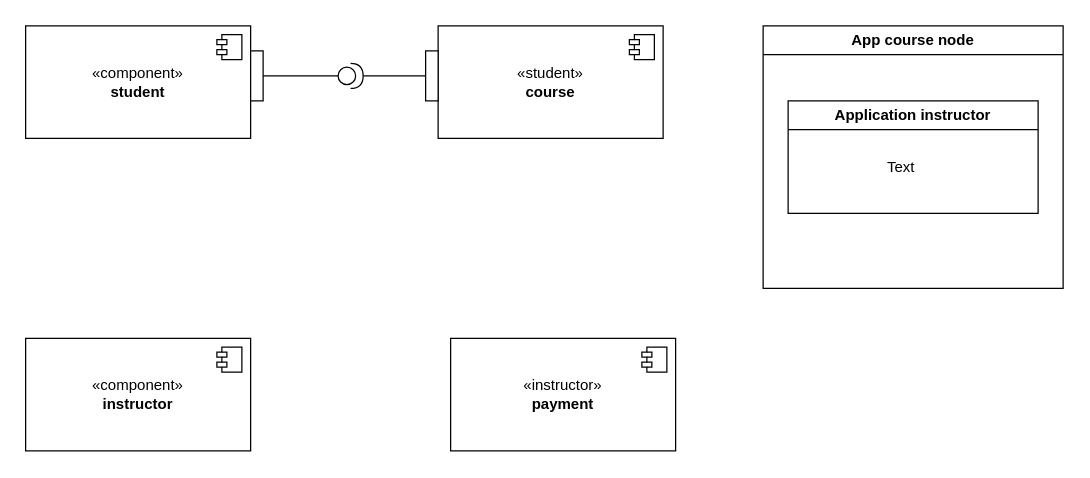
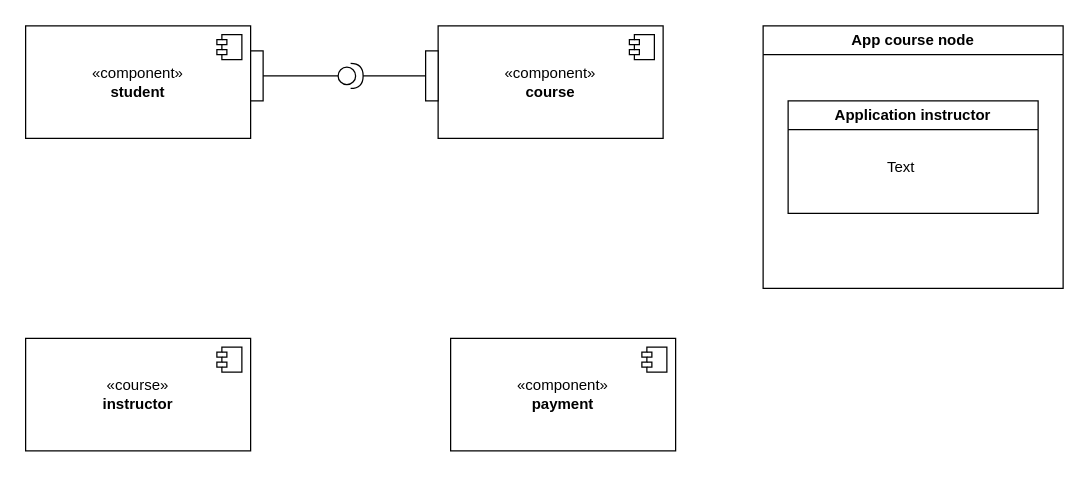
node "«student» course": label "«student» course" -> "«component» course"
node "«component» instructor": label "«component» instructor" -> "«course» instructor"
node "«instructor» payment": label "«instructor» payment" -> "«component» payment"
